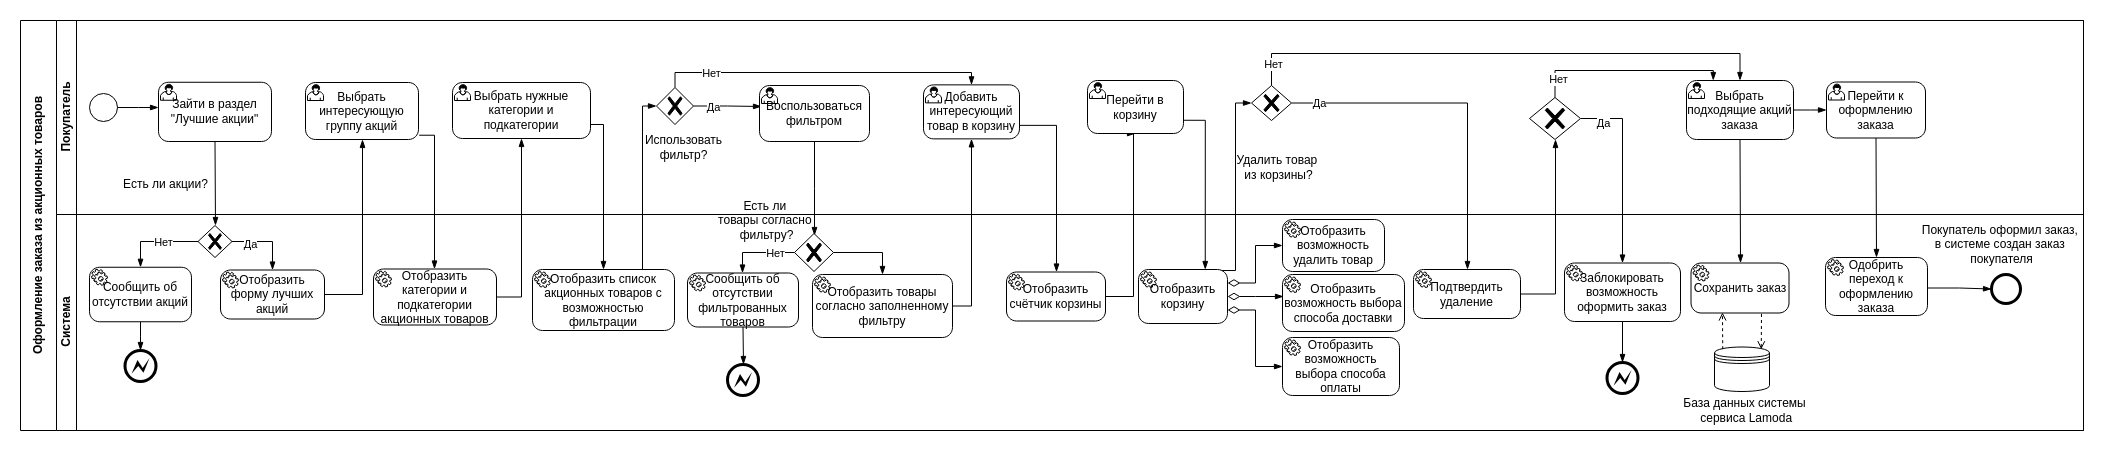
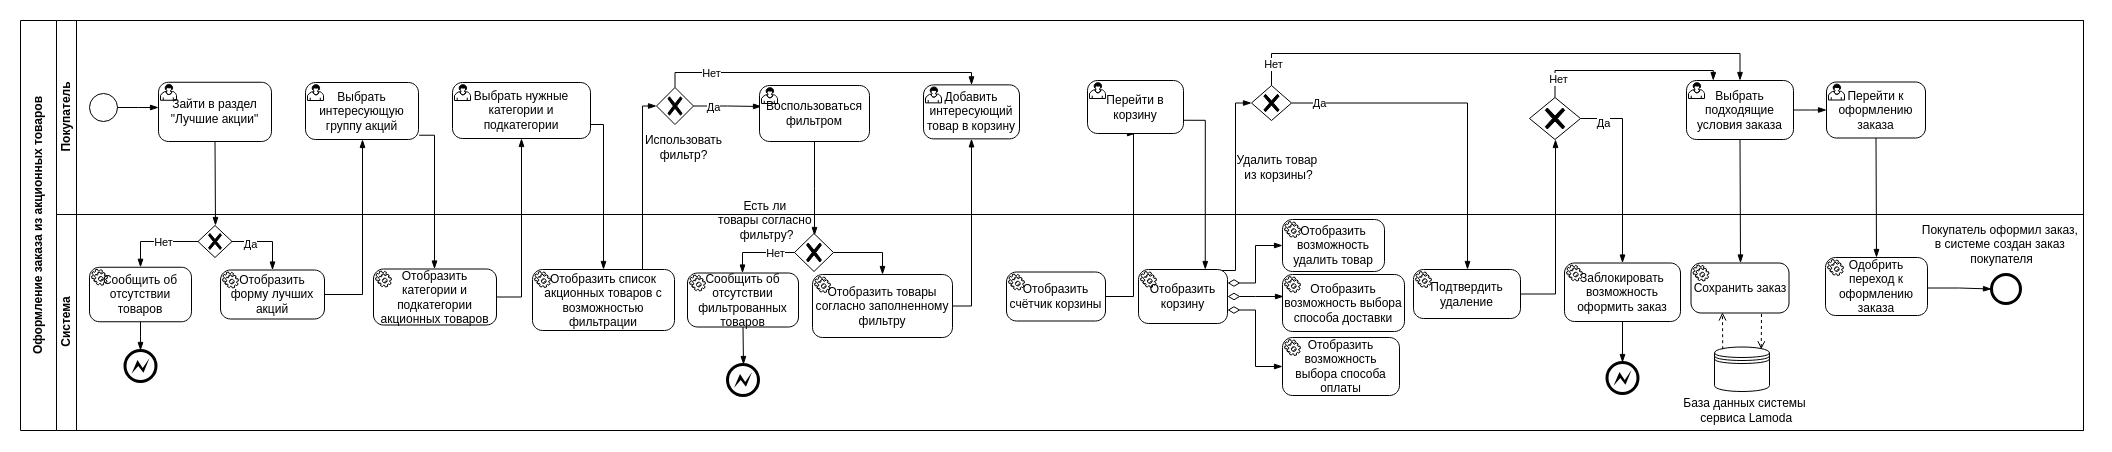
node "Выбрать подходящие акций заказа": label "Выбрать подходящие акций заказа" -> "Выбрать подходящие условия заказа"
edge "Добавить интересующий товар в корзину" -> "Отобразить счётчик корзины": removed
node "Есть ли акции?": removed
node "Сообщить об отсутствии акций": label "Сообщить об отсутствии акций" -> "Сообщить об отсутствии товаров"
